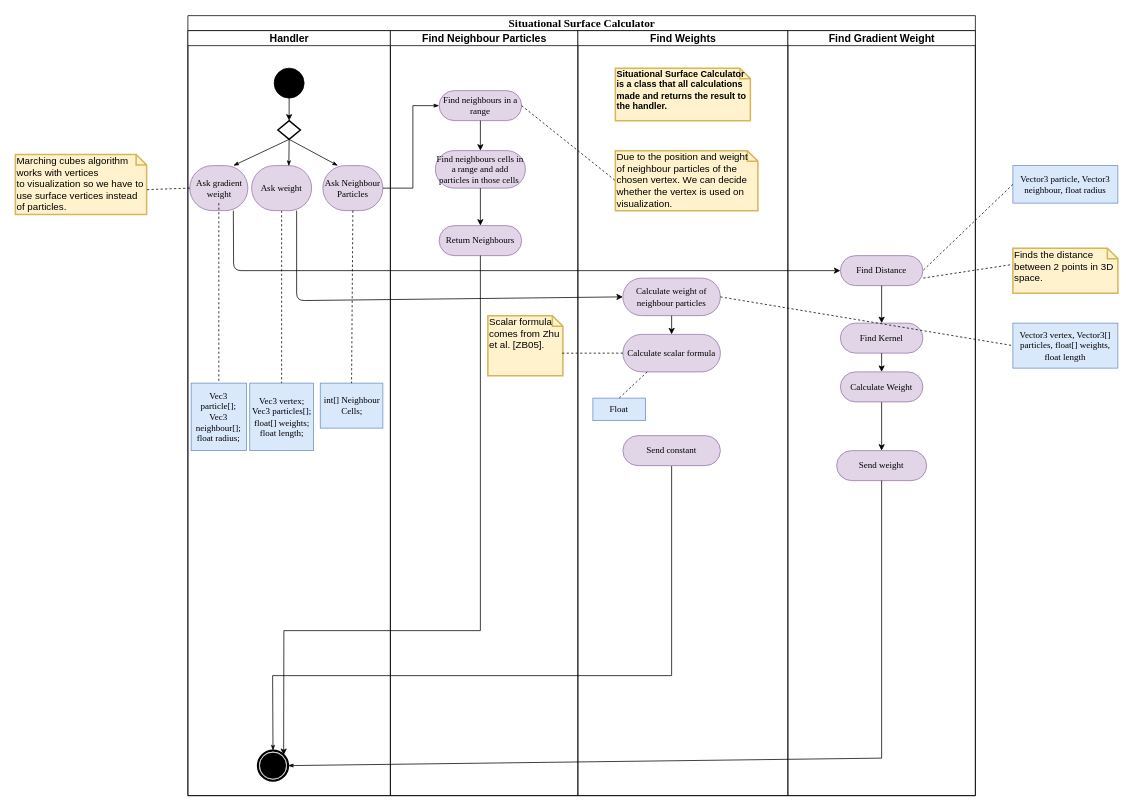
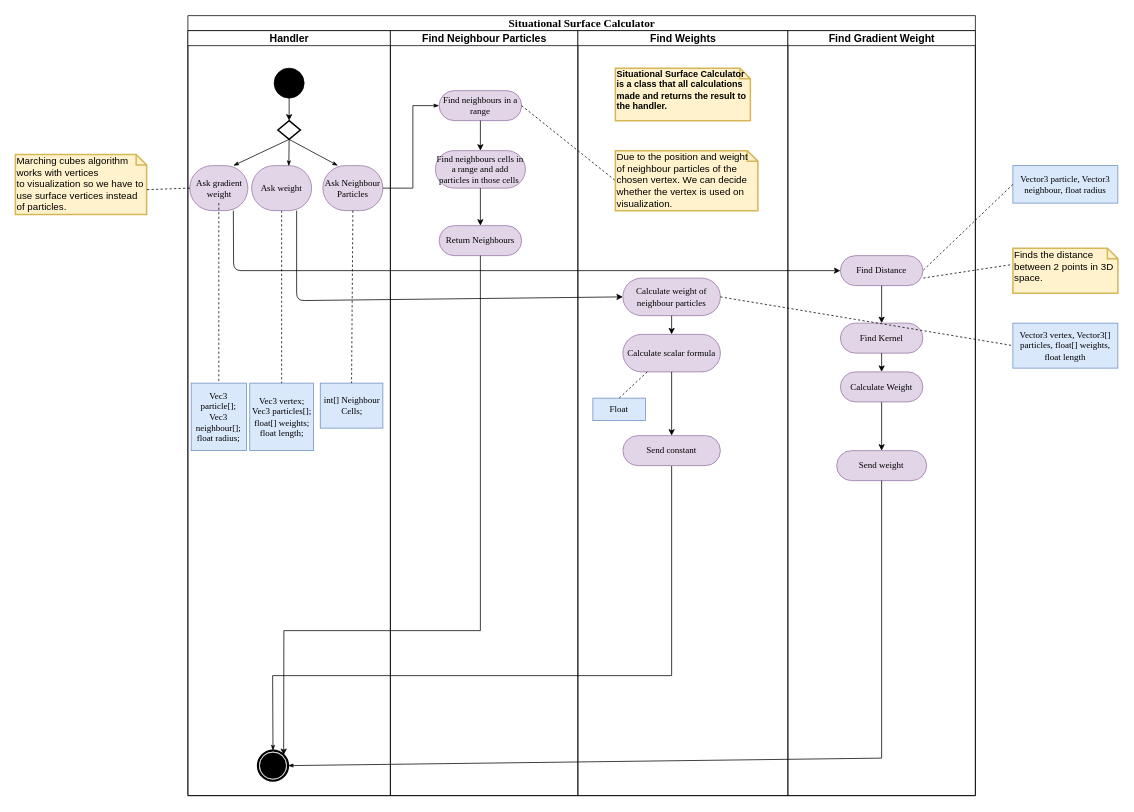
node "Scalar formula comes from Zhu et al. [ZB05].": removed
edge "Scalar formula comes from Zhu et al. [ZB05]." -- "Calculate scalar formula": removed
edge "Calculate scalar formula" -> "Send constant": added
